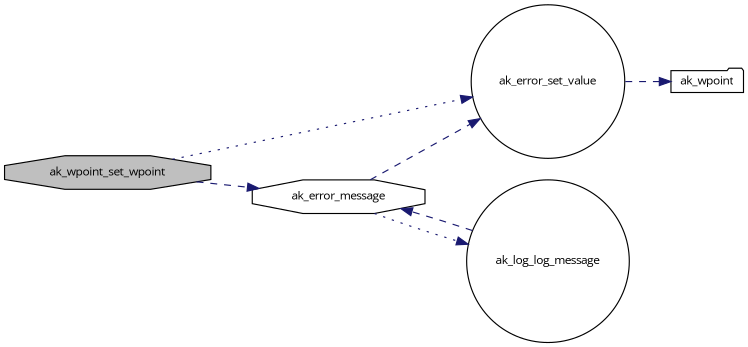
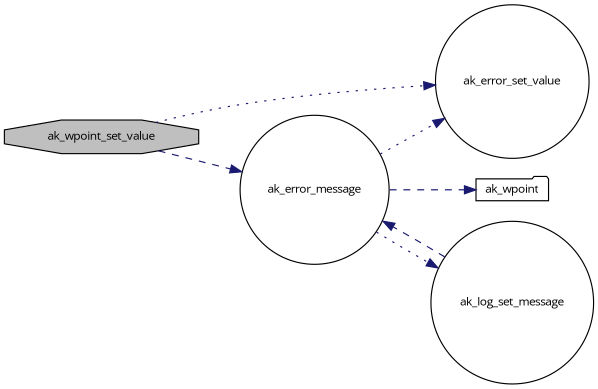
edge "ak_error_set_value" -> "ak_wpoint": now "ak_error_message" -> "ak_wpoint"
edge "ak_error_message" -> "ak_error_set_value": style dashed -> dotted
node "ak_wpoint_set_wpoint": label "ak_wpoint_set_wpoint" -> "ak_wpoint_set_value"
node "ak_error_message": shape octagon -> circle
node "ak_log_log_message": label "ak_log_log_message" -> "ak_log_set_message"
